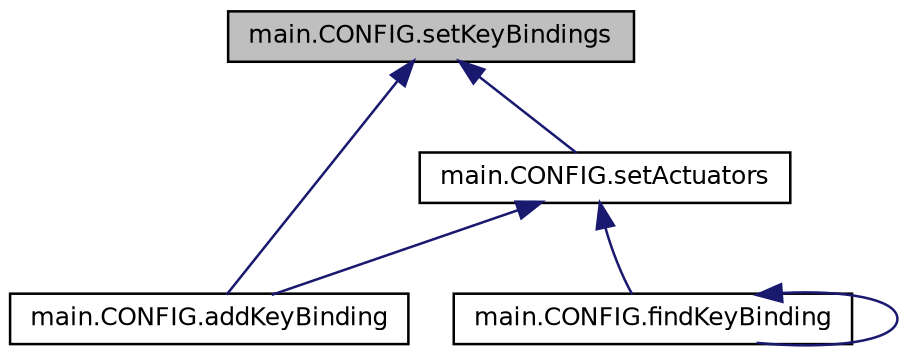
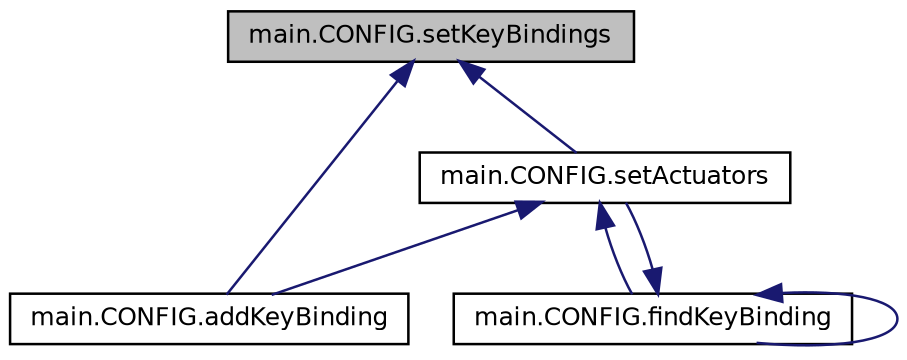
edge "main.CONFIG.setActuators" -> "main.CONFIG.findKeyBinding": added
